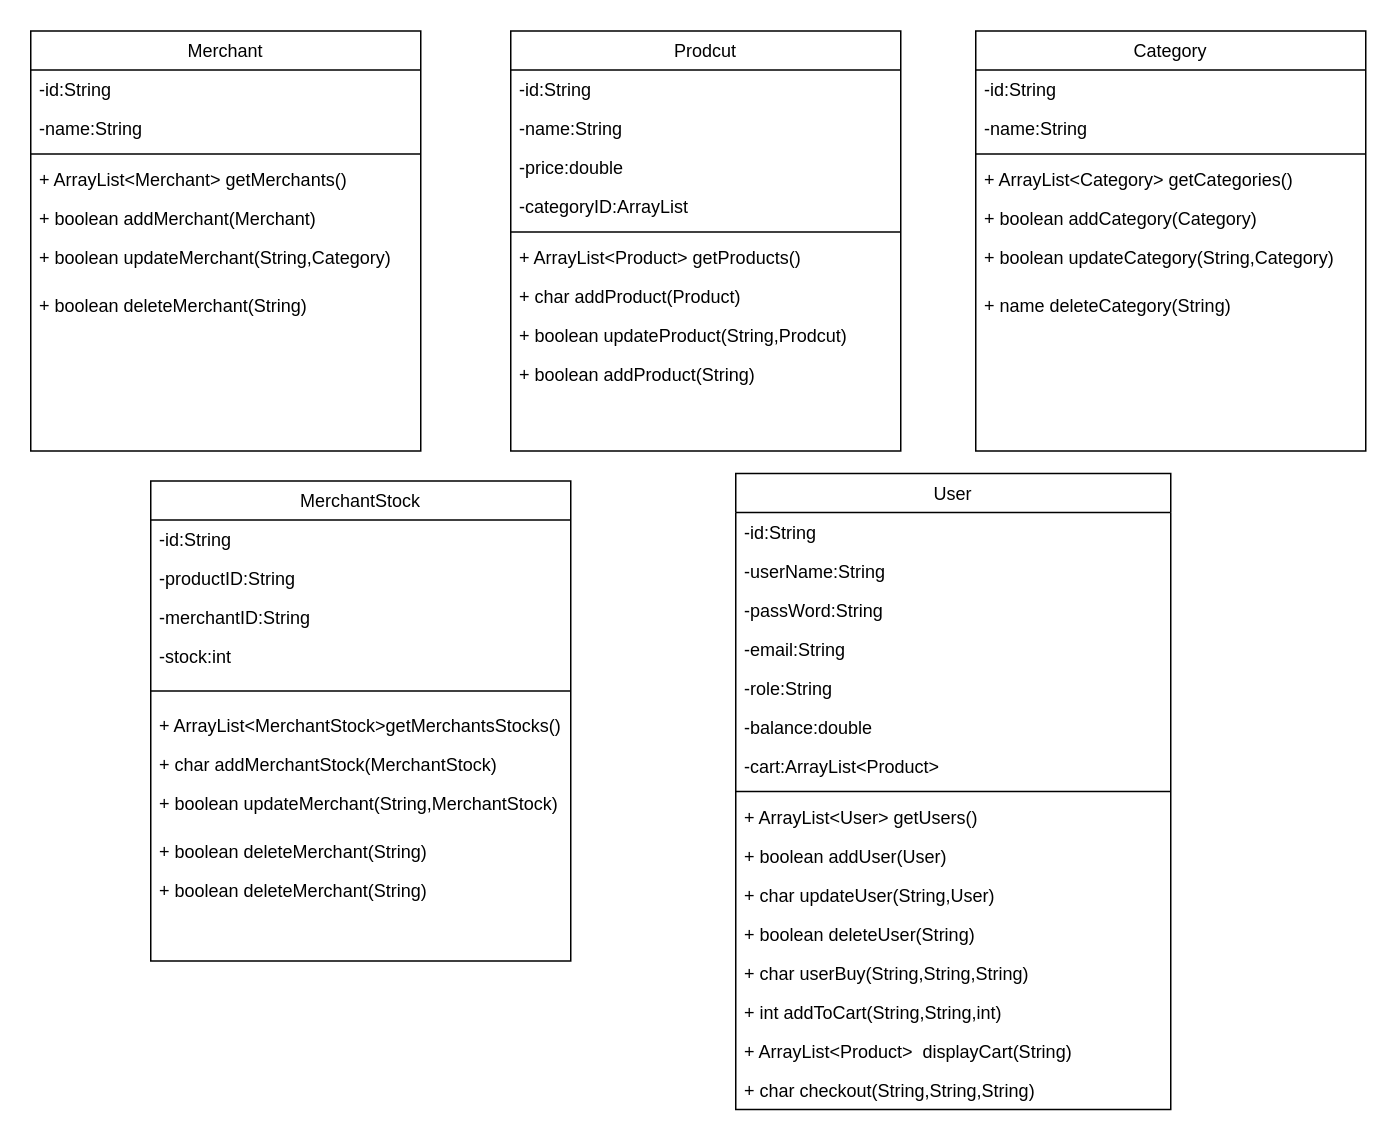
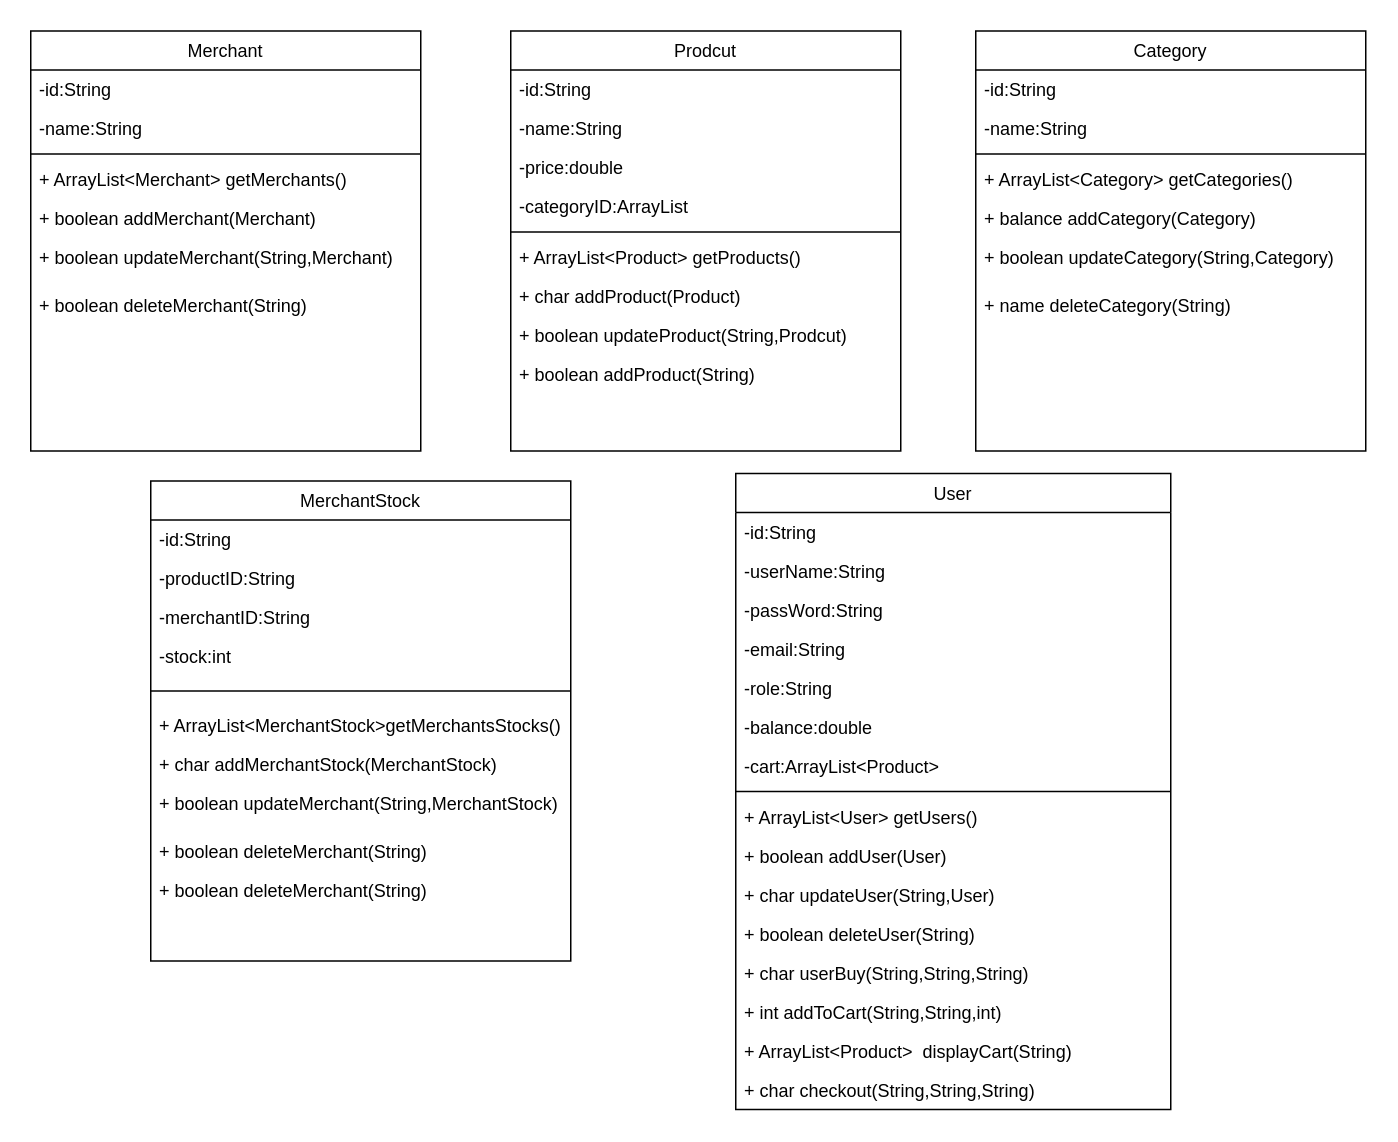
node "+ boolean addCategory(Category)": label "+ boolean addCategory(Category)" -> "+ balance addCategory(Category)"
node "+ boolean updateMerchant(String,Category)": label "+ boolean updateMerchant(String,Category)" -> "+ boolean updateMerchant(String,Merchant)"
